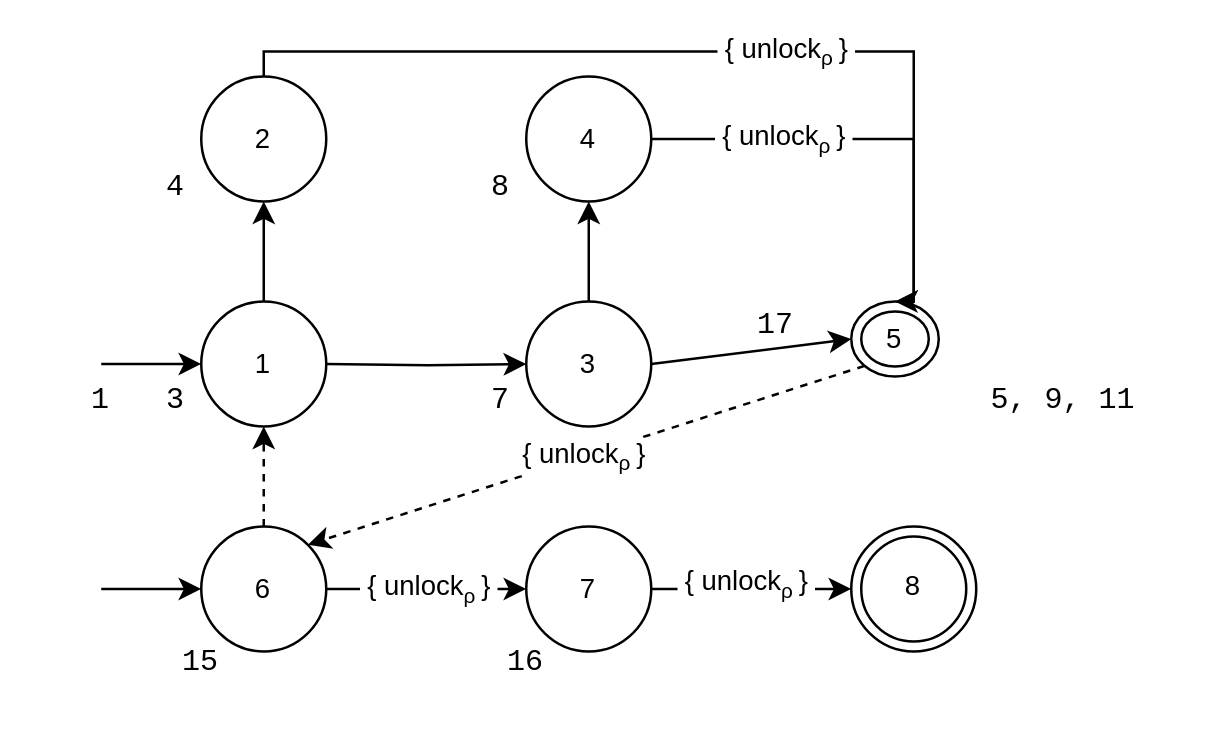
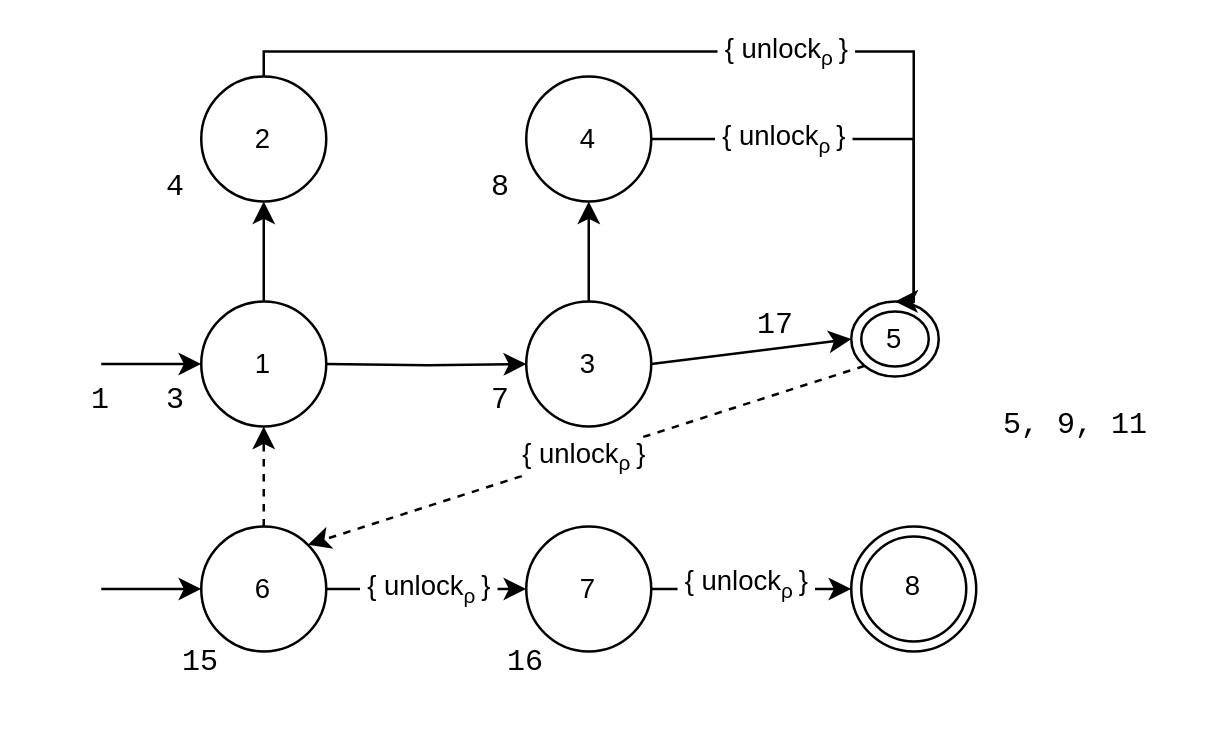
node "5, 9, 11": moved (1064, 401) -> (1076, 426)
